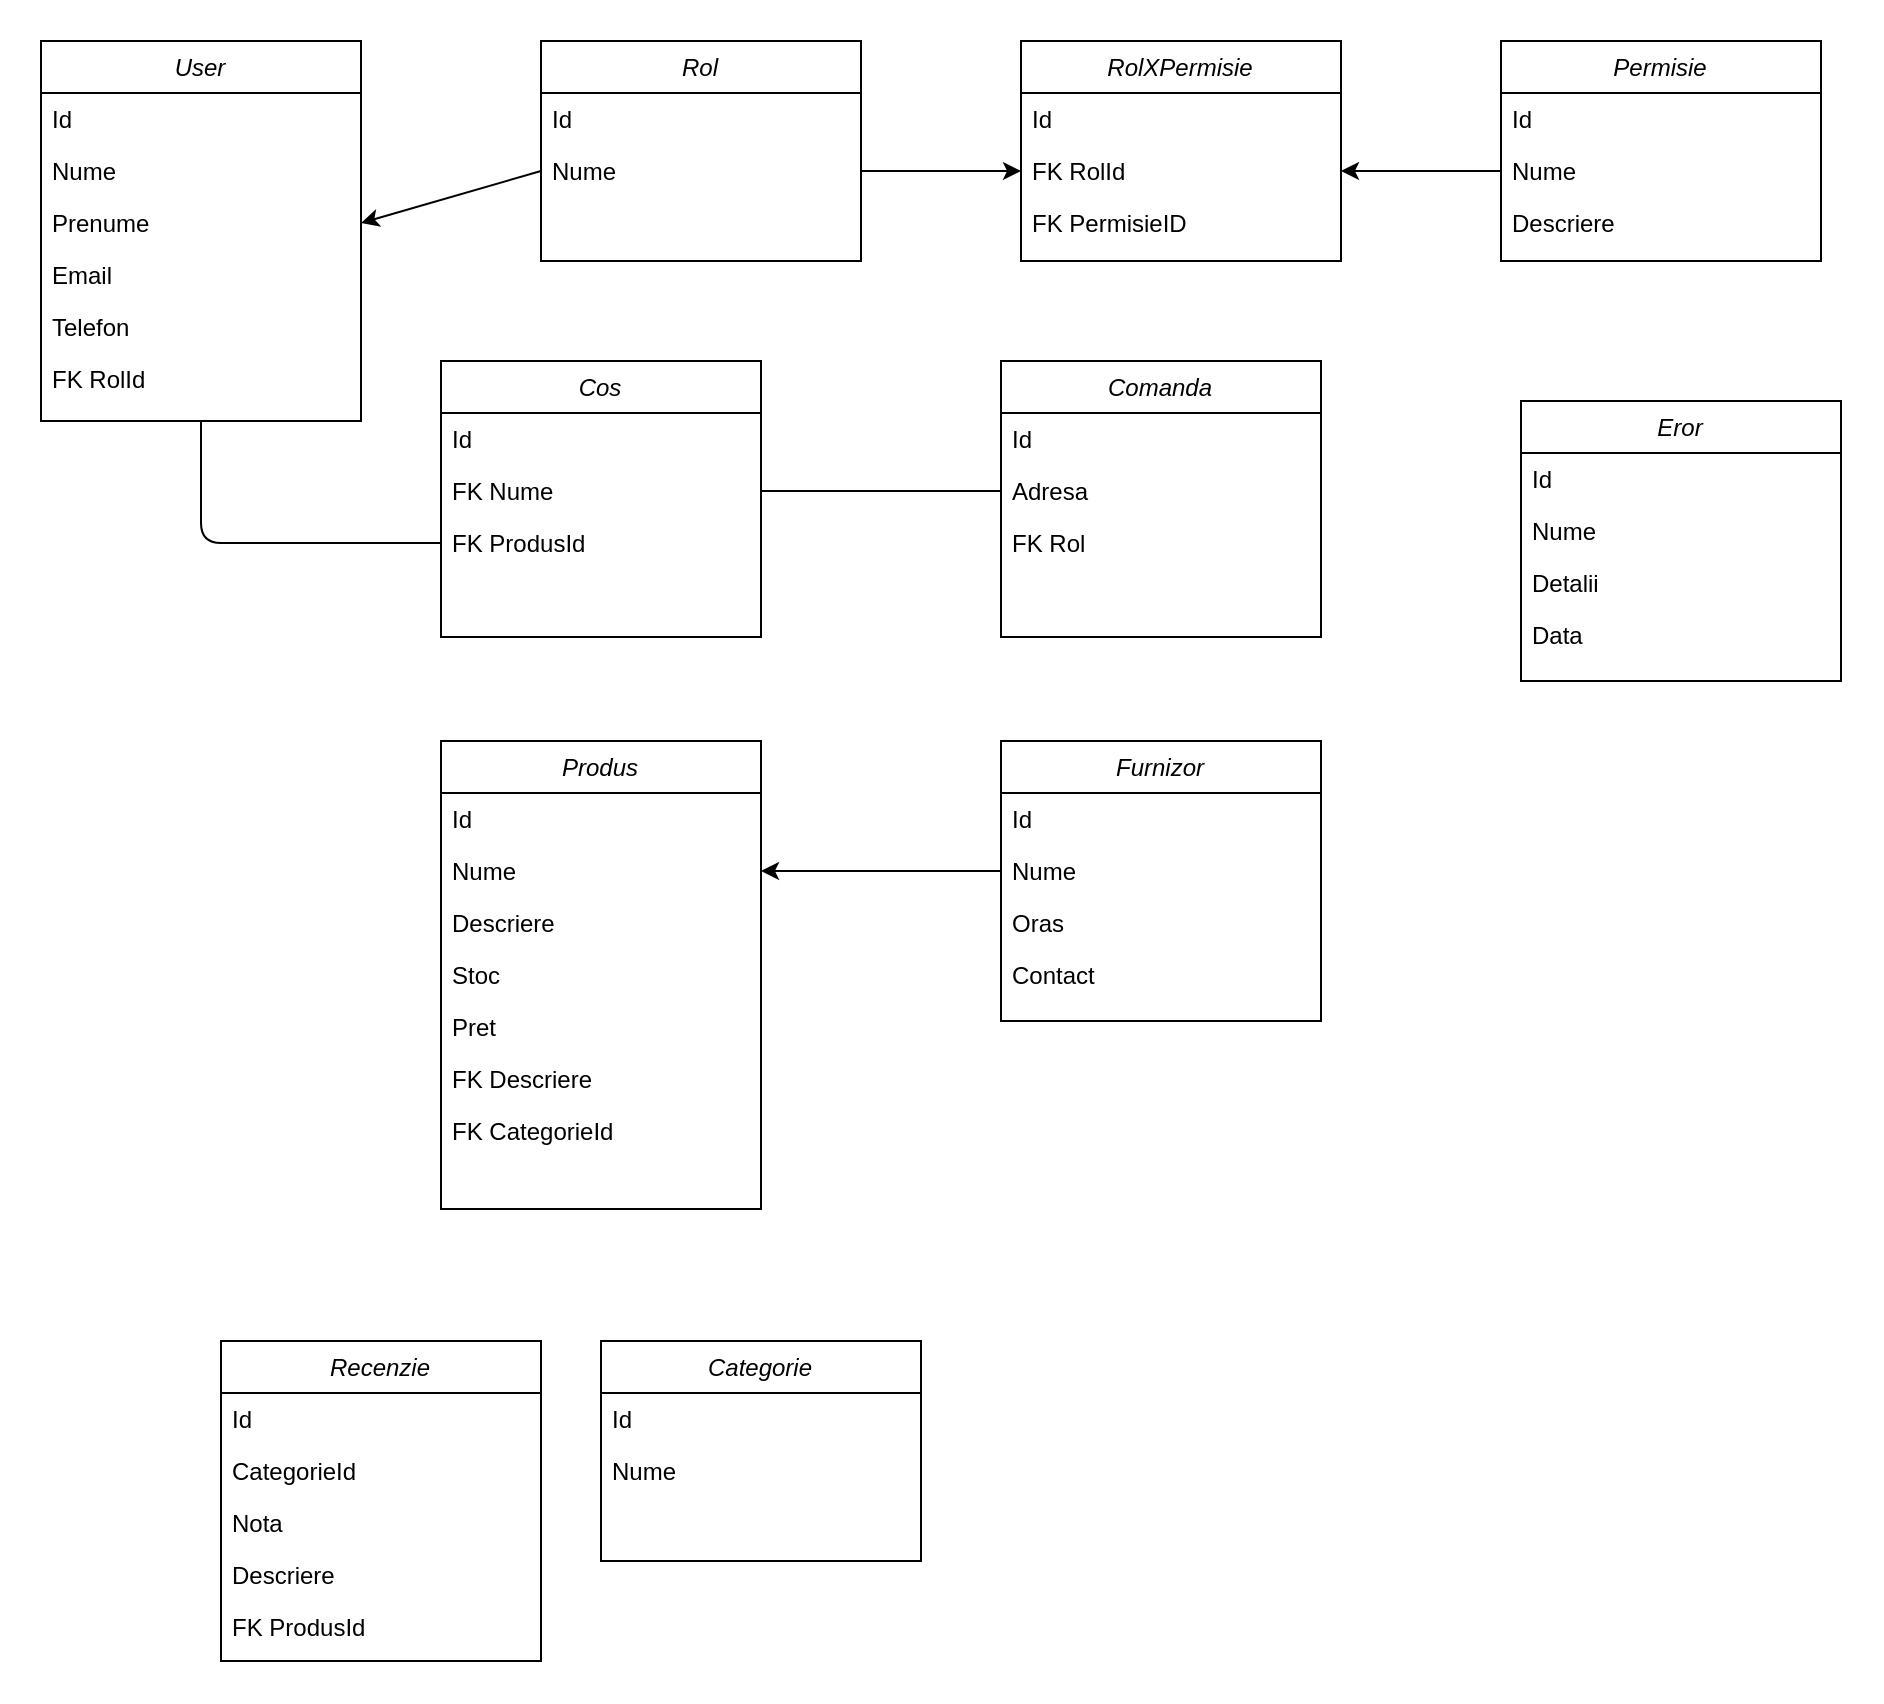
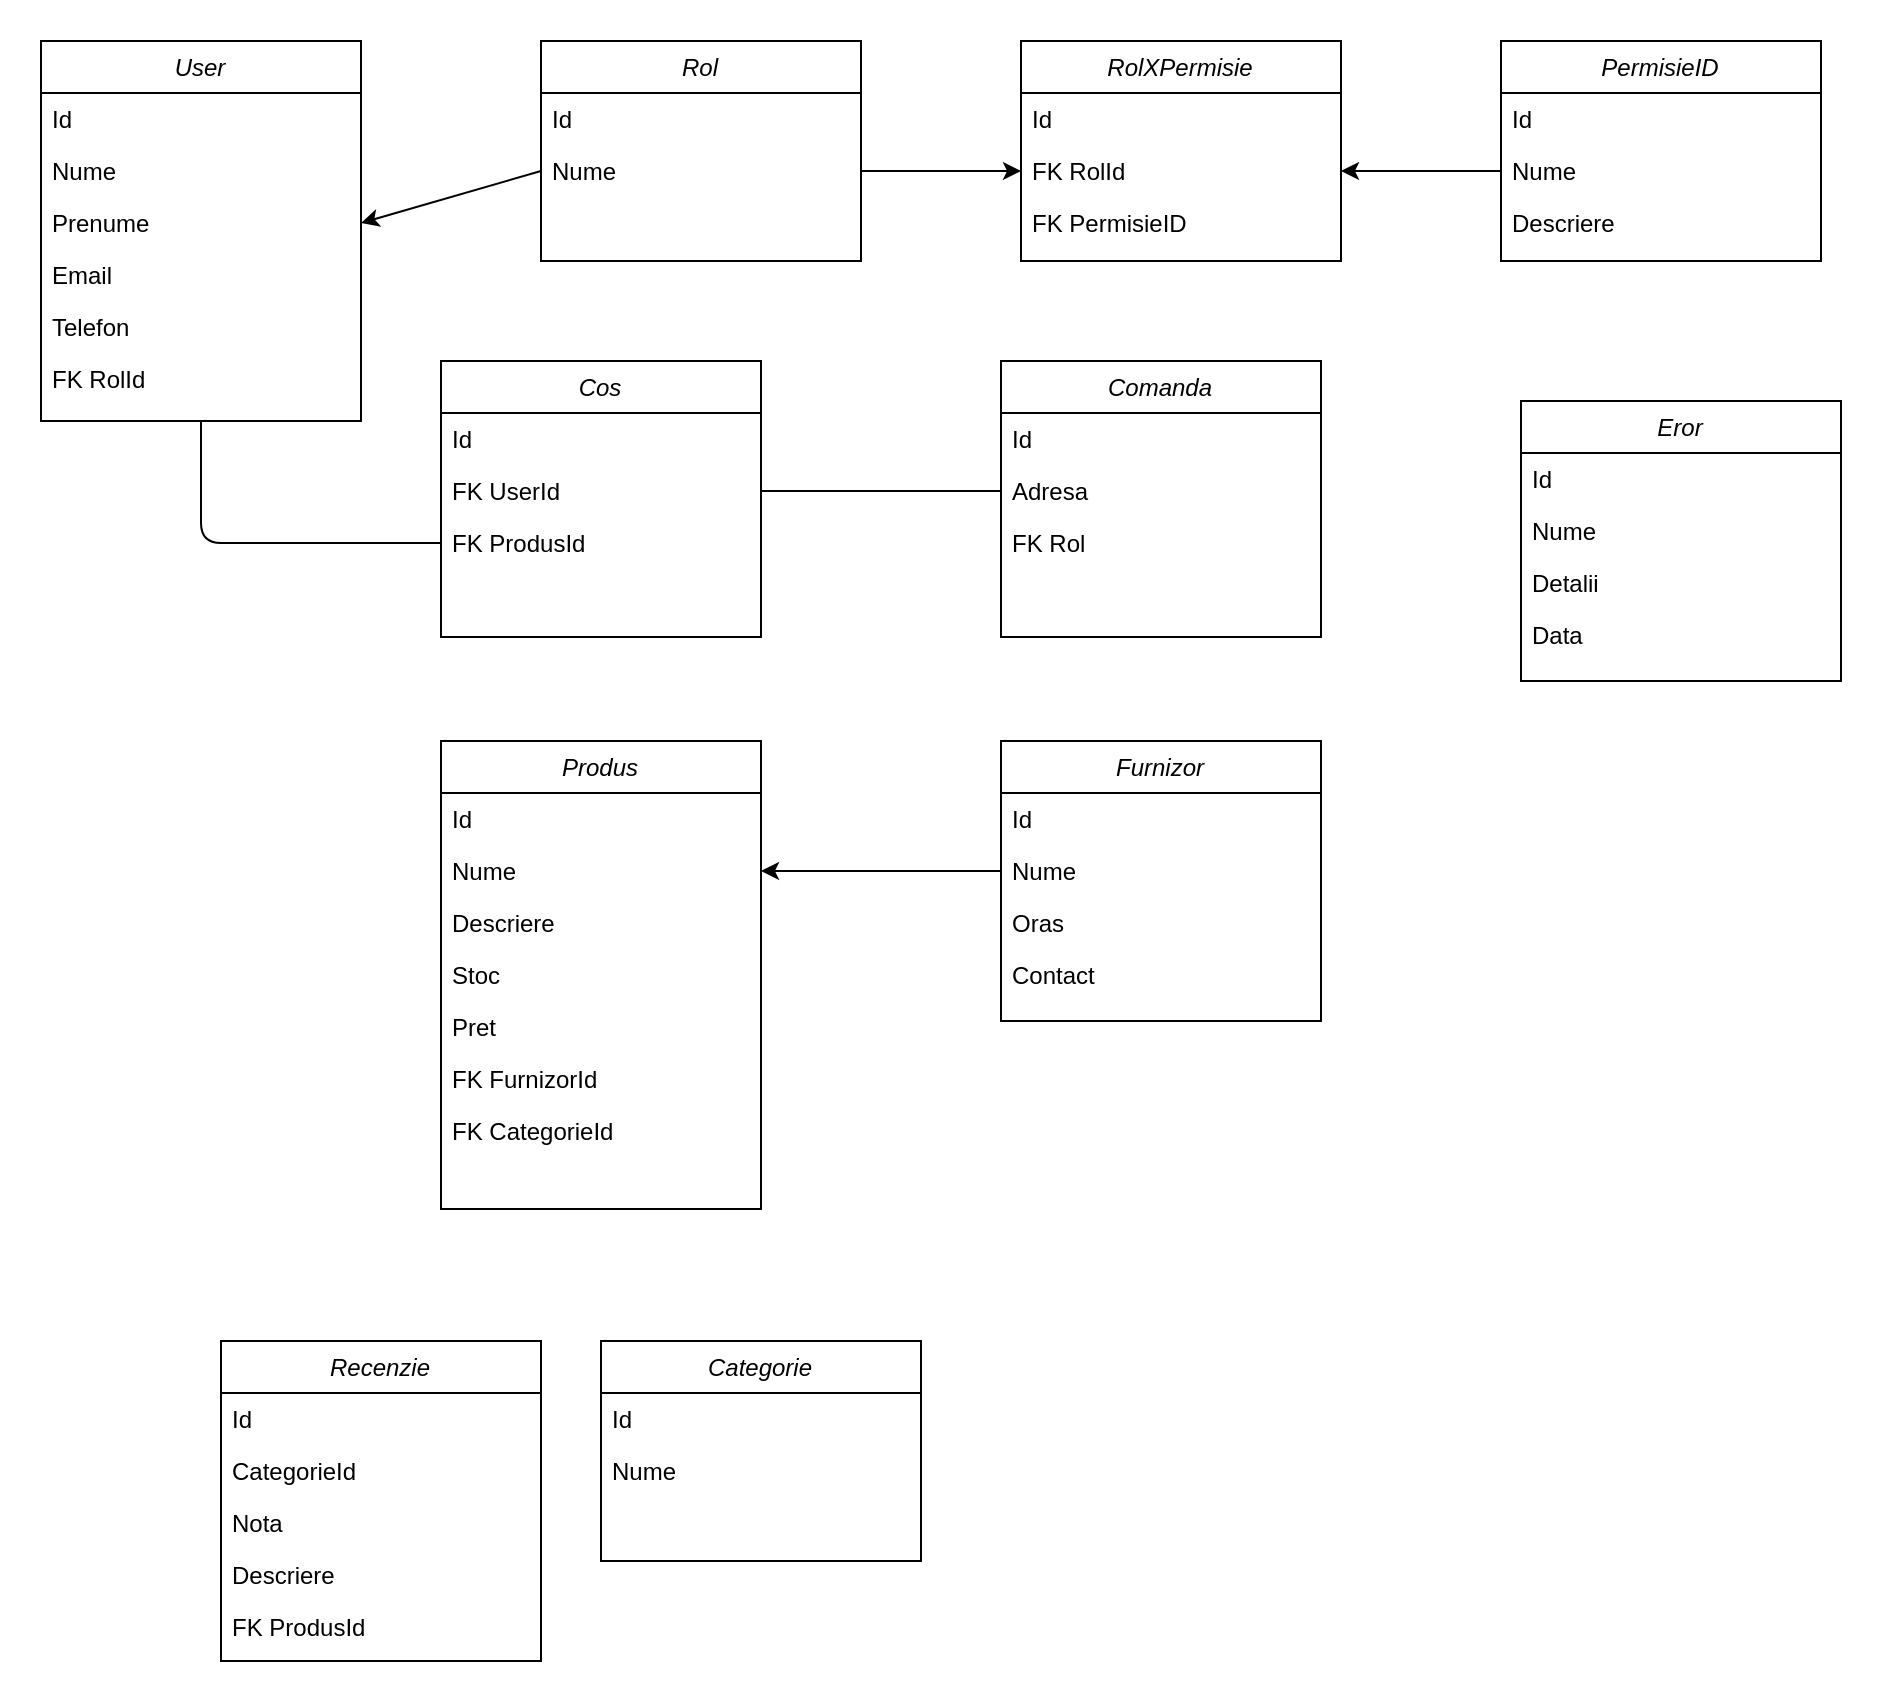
node "Permisie": label "Permisie" -> "PermisieID"
node "FK Nume": label "FK Nume" -> "FK UserId"
node "FK Descriere": label "FK Descriere" -> "FK FurnizorId"
